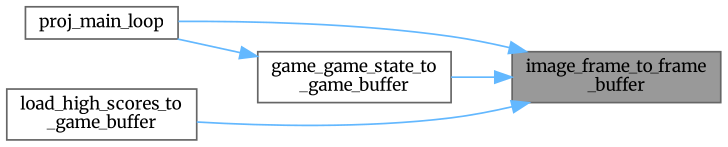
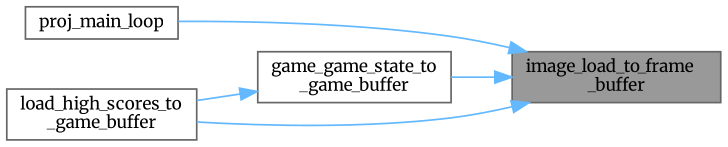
edge "proj_main_loop" -> "game_game_state_to _game_buffer": now "load_high_scores_to _game_buffer" -> "game_game_state_to _game_buffer"
node "image_frame_to_frame _buffer": label "image_frame_to_frame _buffer" -> "image_load_to_frame _buffer"
